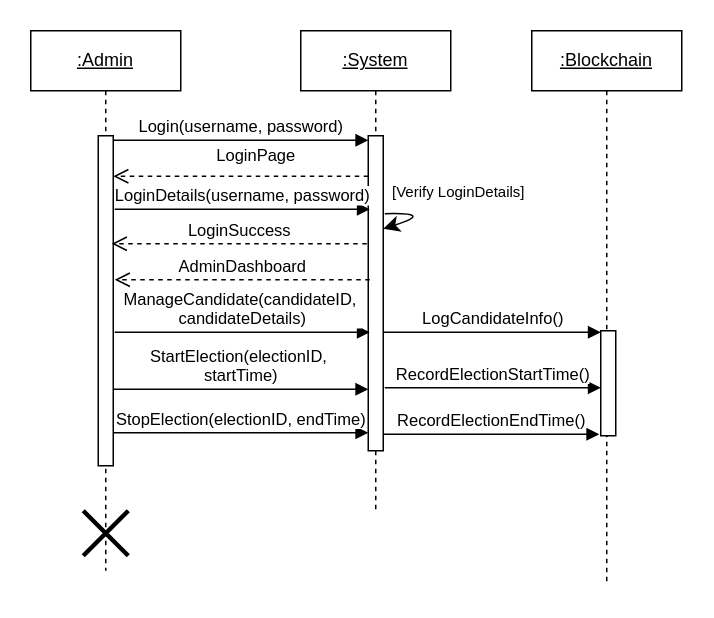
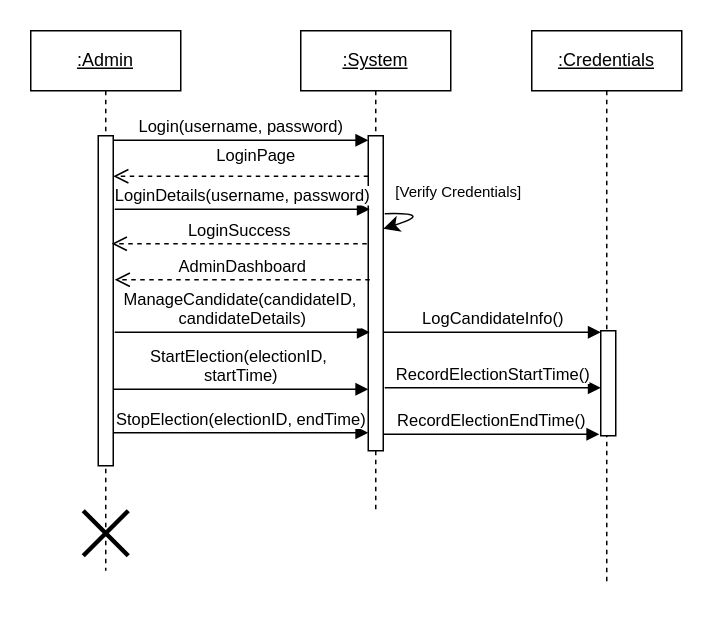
node ":Blockchain": label ":Blockchain" -> ":Credentials"
node "[Verify LoginDetails]": label "[Verify LoginDetails]" -> "[Verify Credentials]"
